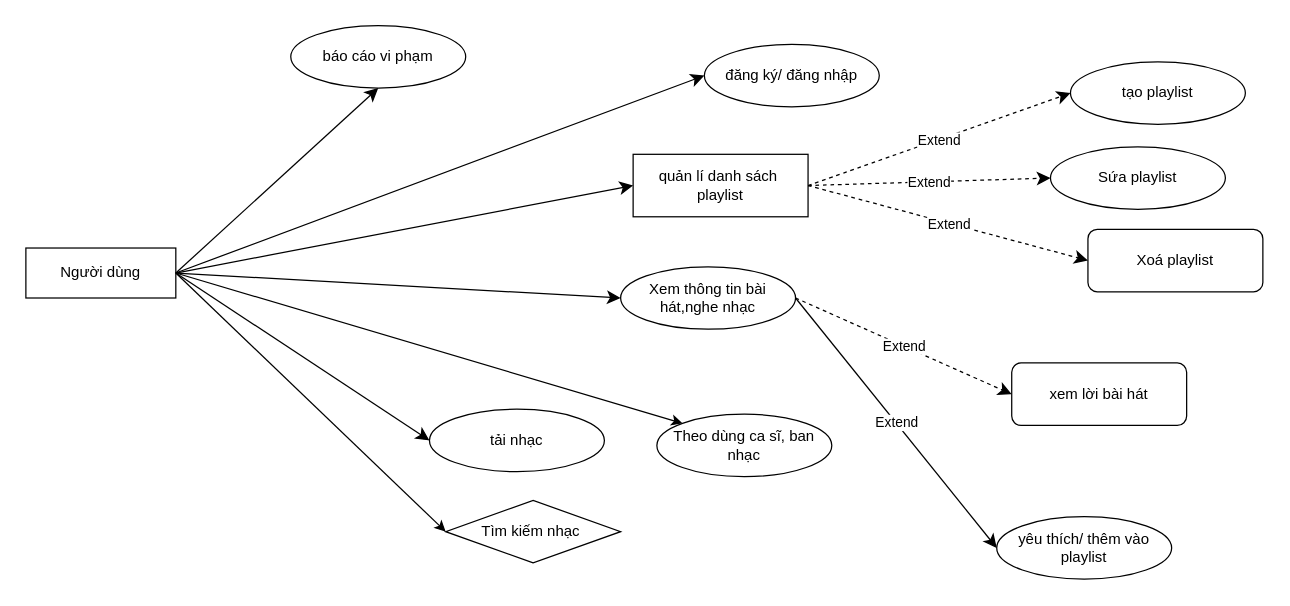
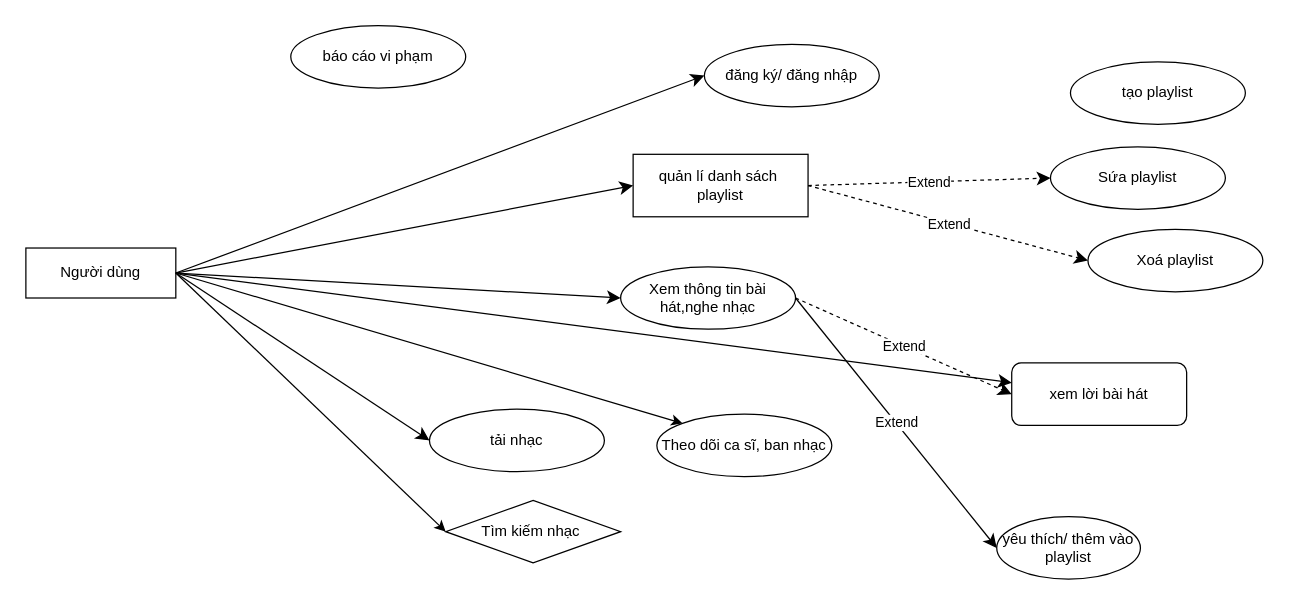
edge "quản lí danh sách playlist" -> "tạo playlist": removed, label "Extend"
edge "Người dùng" -> "báo cáo vi phạm": now "Người dùng" -> "xem lời bài hát"
node "Xoá playlist": shape rounded rectangle -> ellipse
node "Theo dùng ca sĩ, ban nhạc": label "Theo dùng ca sĩ, ban nhạc" -> "Theo dõi ca sĩ, ban nhạc"
node "yêu thích/ thêm vào playlist": size 175x63 -> 144x63
